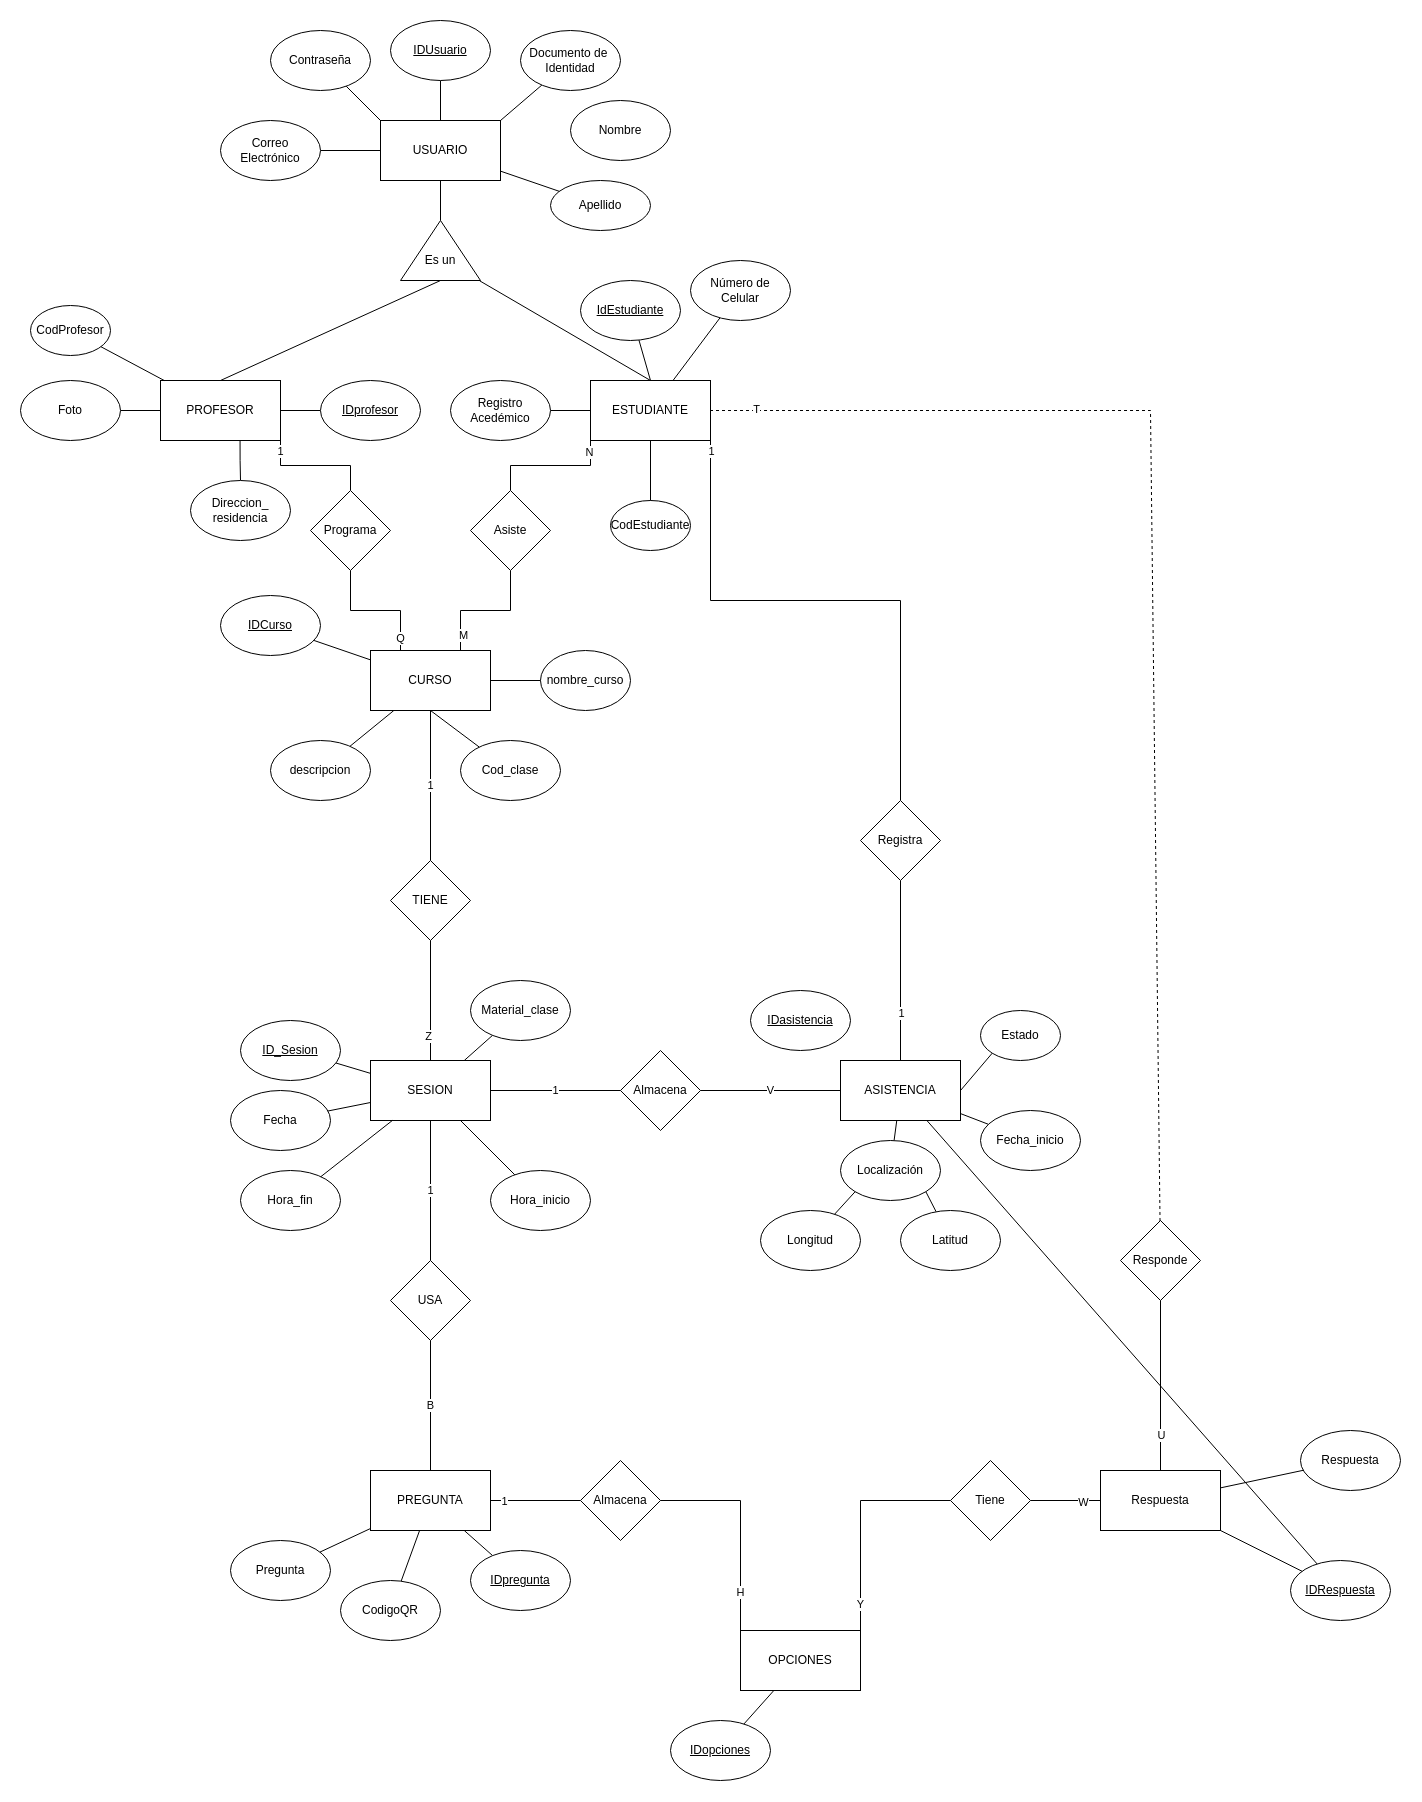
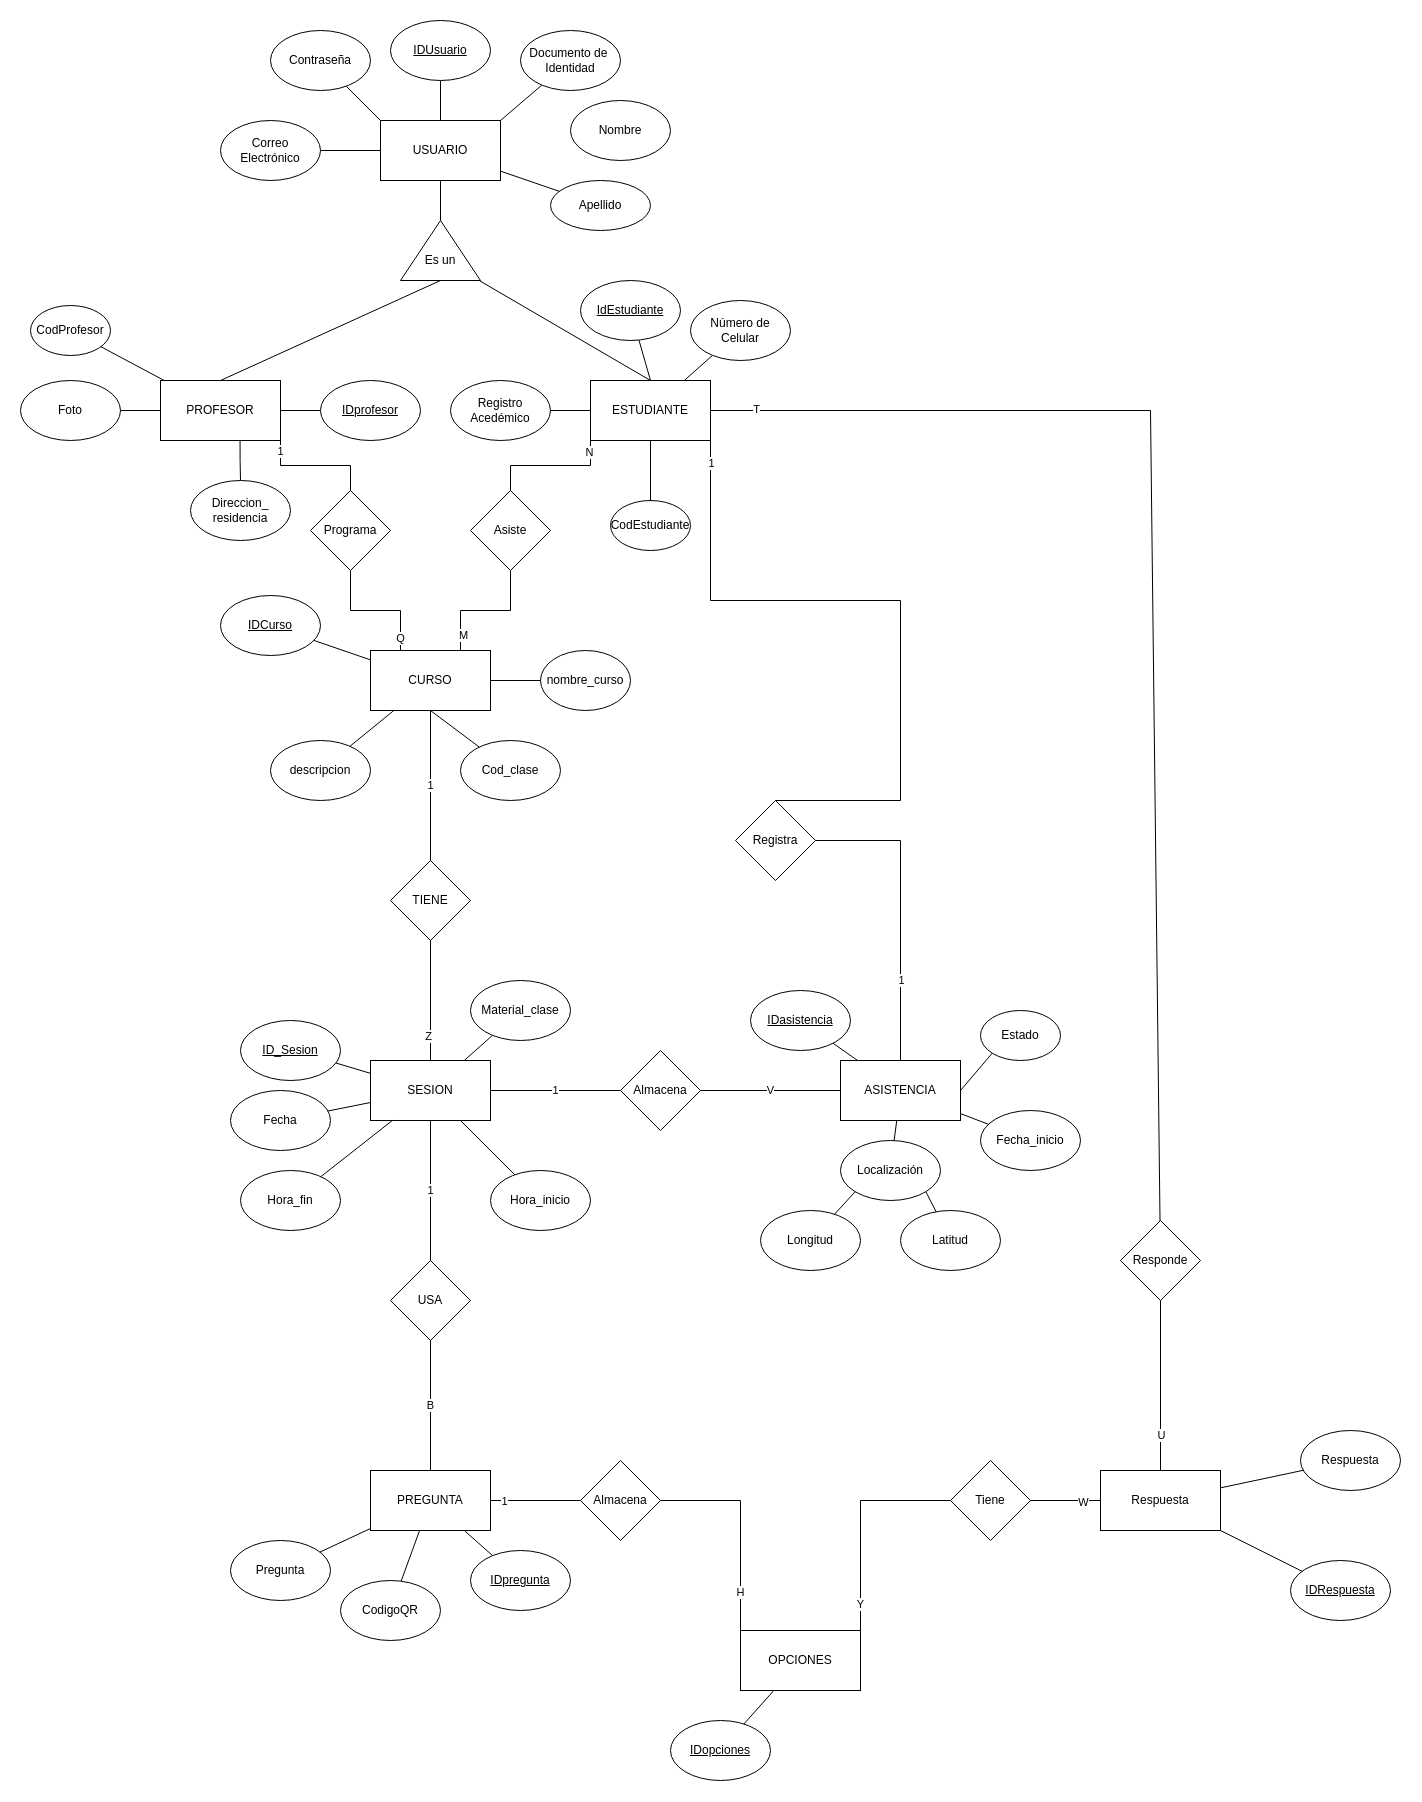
node "Número de Celular": moved (741, 291) -> (741, 331)
edge "ESTUDIANTE" -- "Responde": style dashed -> solid
node "Registra": moved (901, 841) -> (776, 841)
edge "ASISTENCIA" -- "IDRespuesta": now "ASISTENCIA" -- "IDasistencia"
